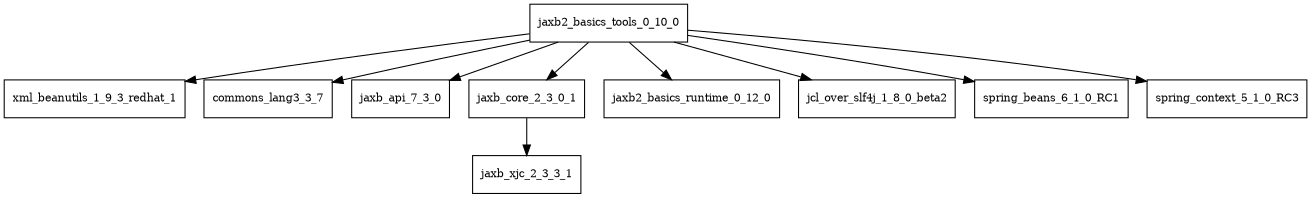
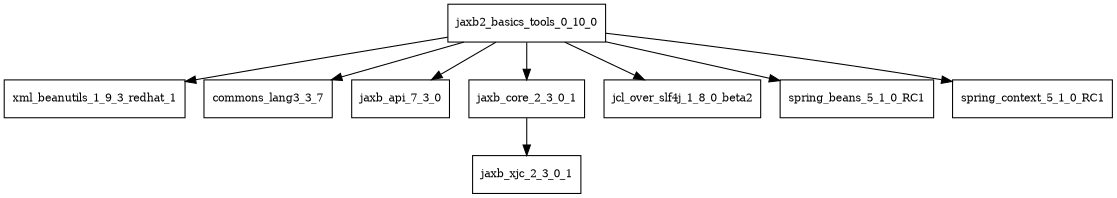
node "jaxb2_basics_runtime_0_12_0": removed
node "spring_beans_6_1_0_RC1": label "spring_beans_6_1_0_RC1" -> "spring_beans_5_1_0_RC1"
node "spring_context_5_1_0_RC3": label "spring_context_5_1_0_RC3" -> "spring_context_5_1_0_RC1"
node "jaxb_xjc_2_3_3_1": label "jaxb_xjc_2_3_3_1" -> "jaxb_xjc_2_3_0_1"
